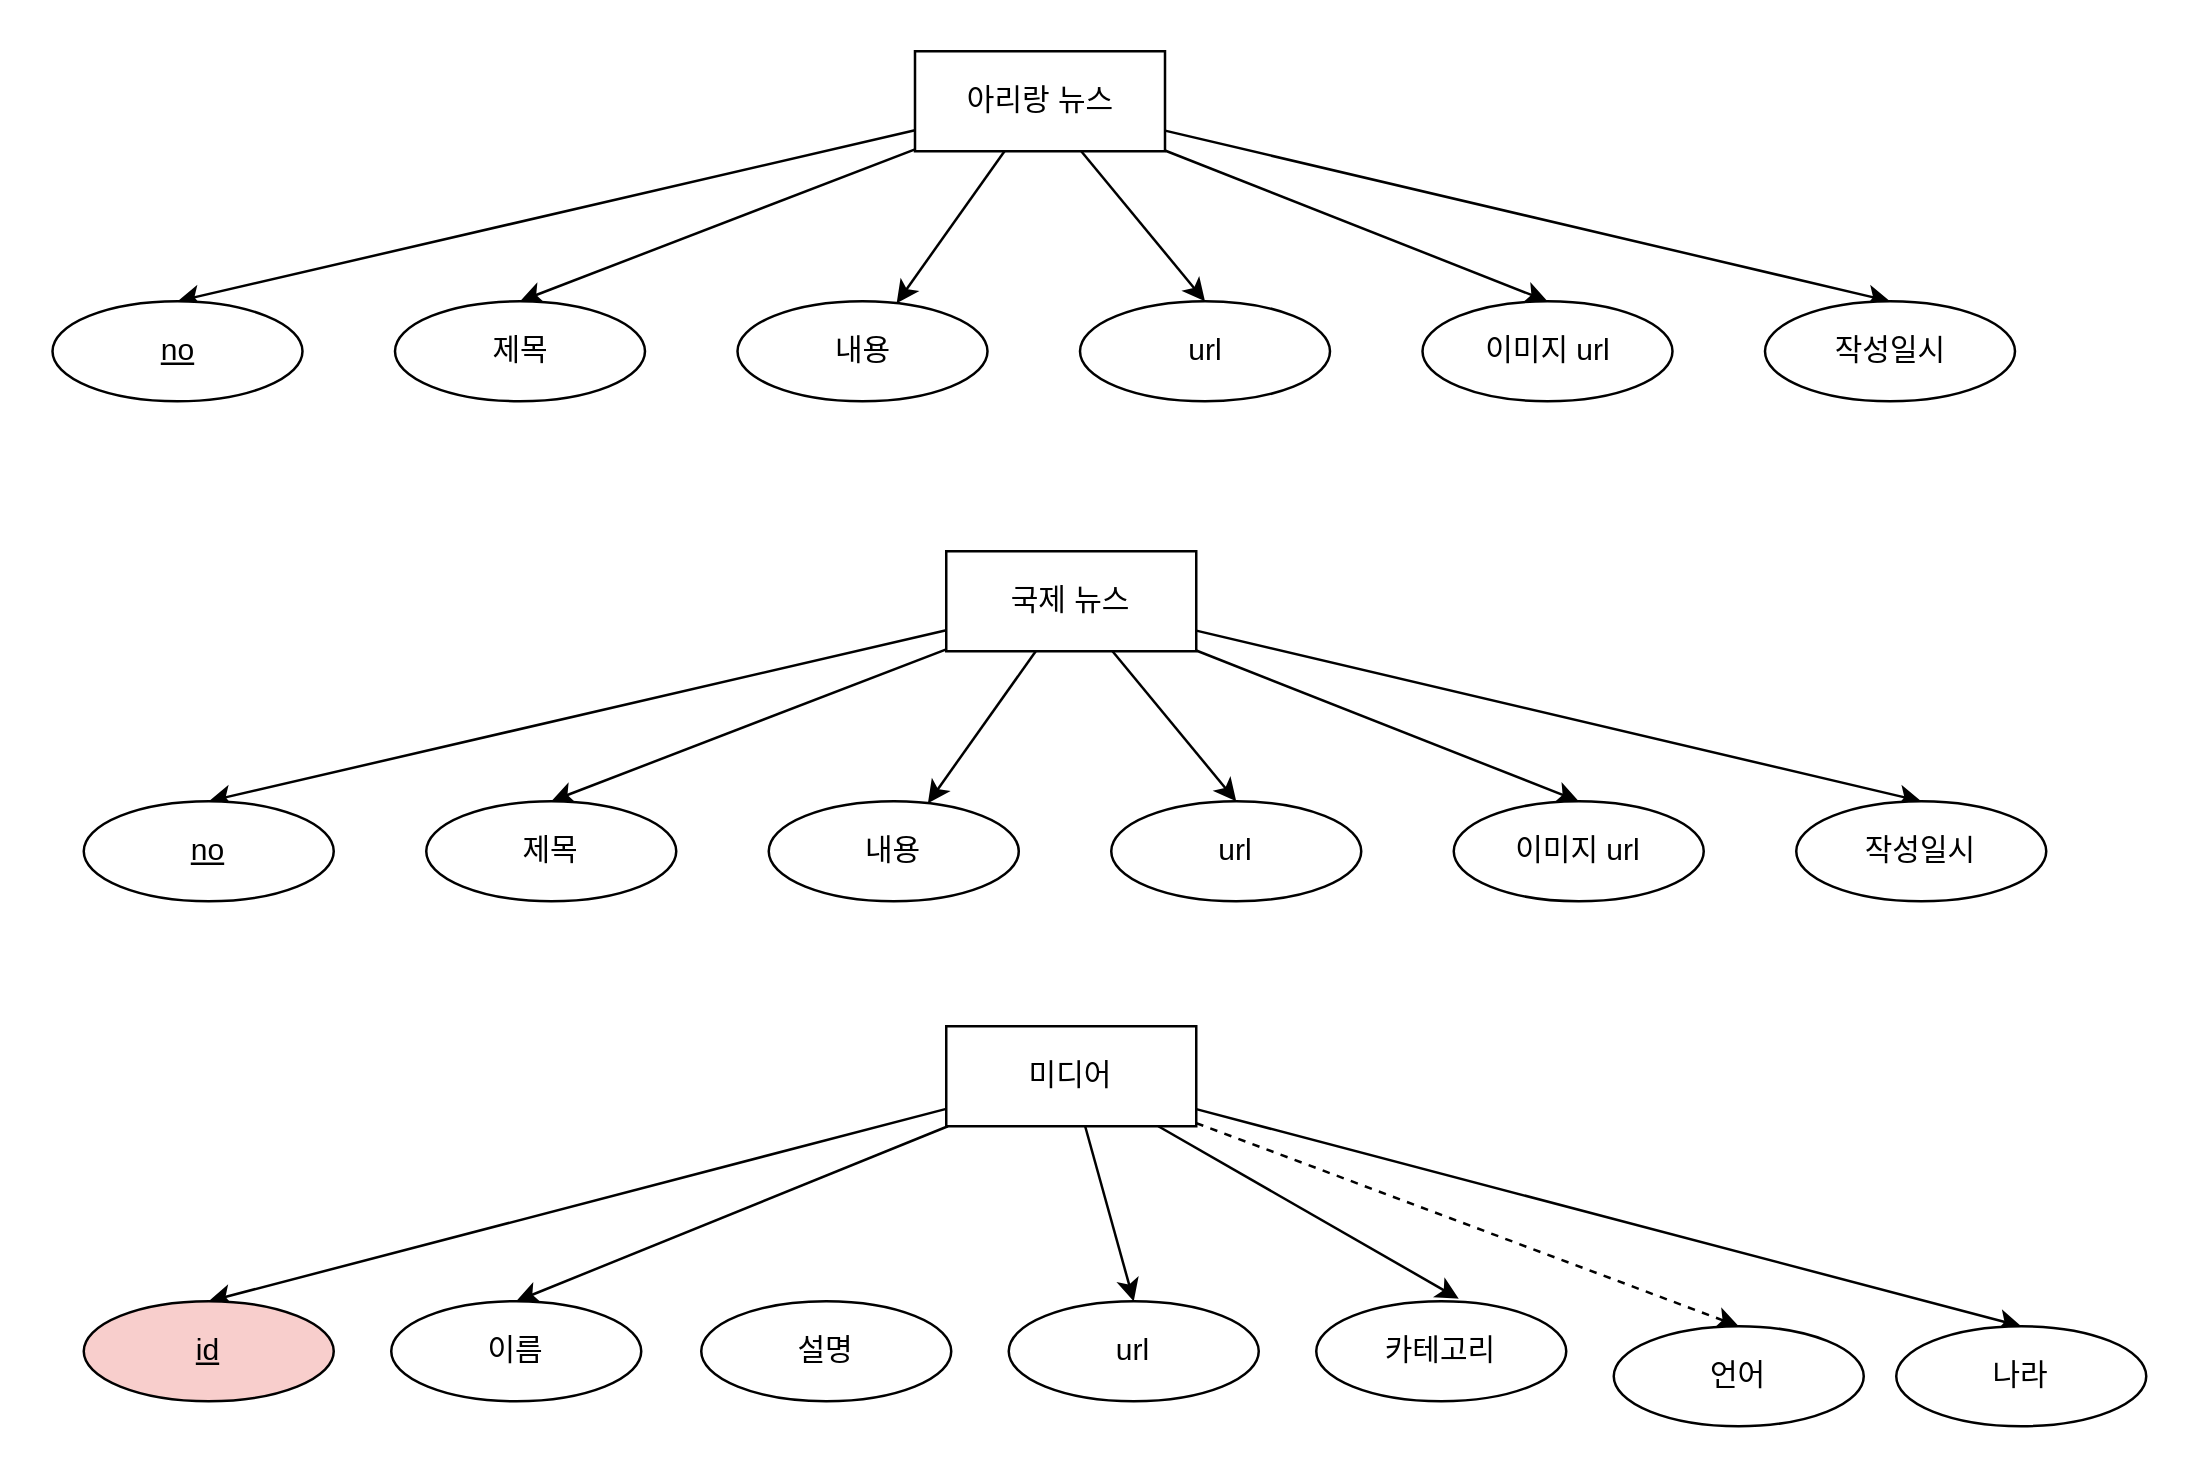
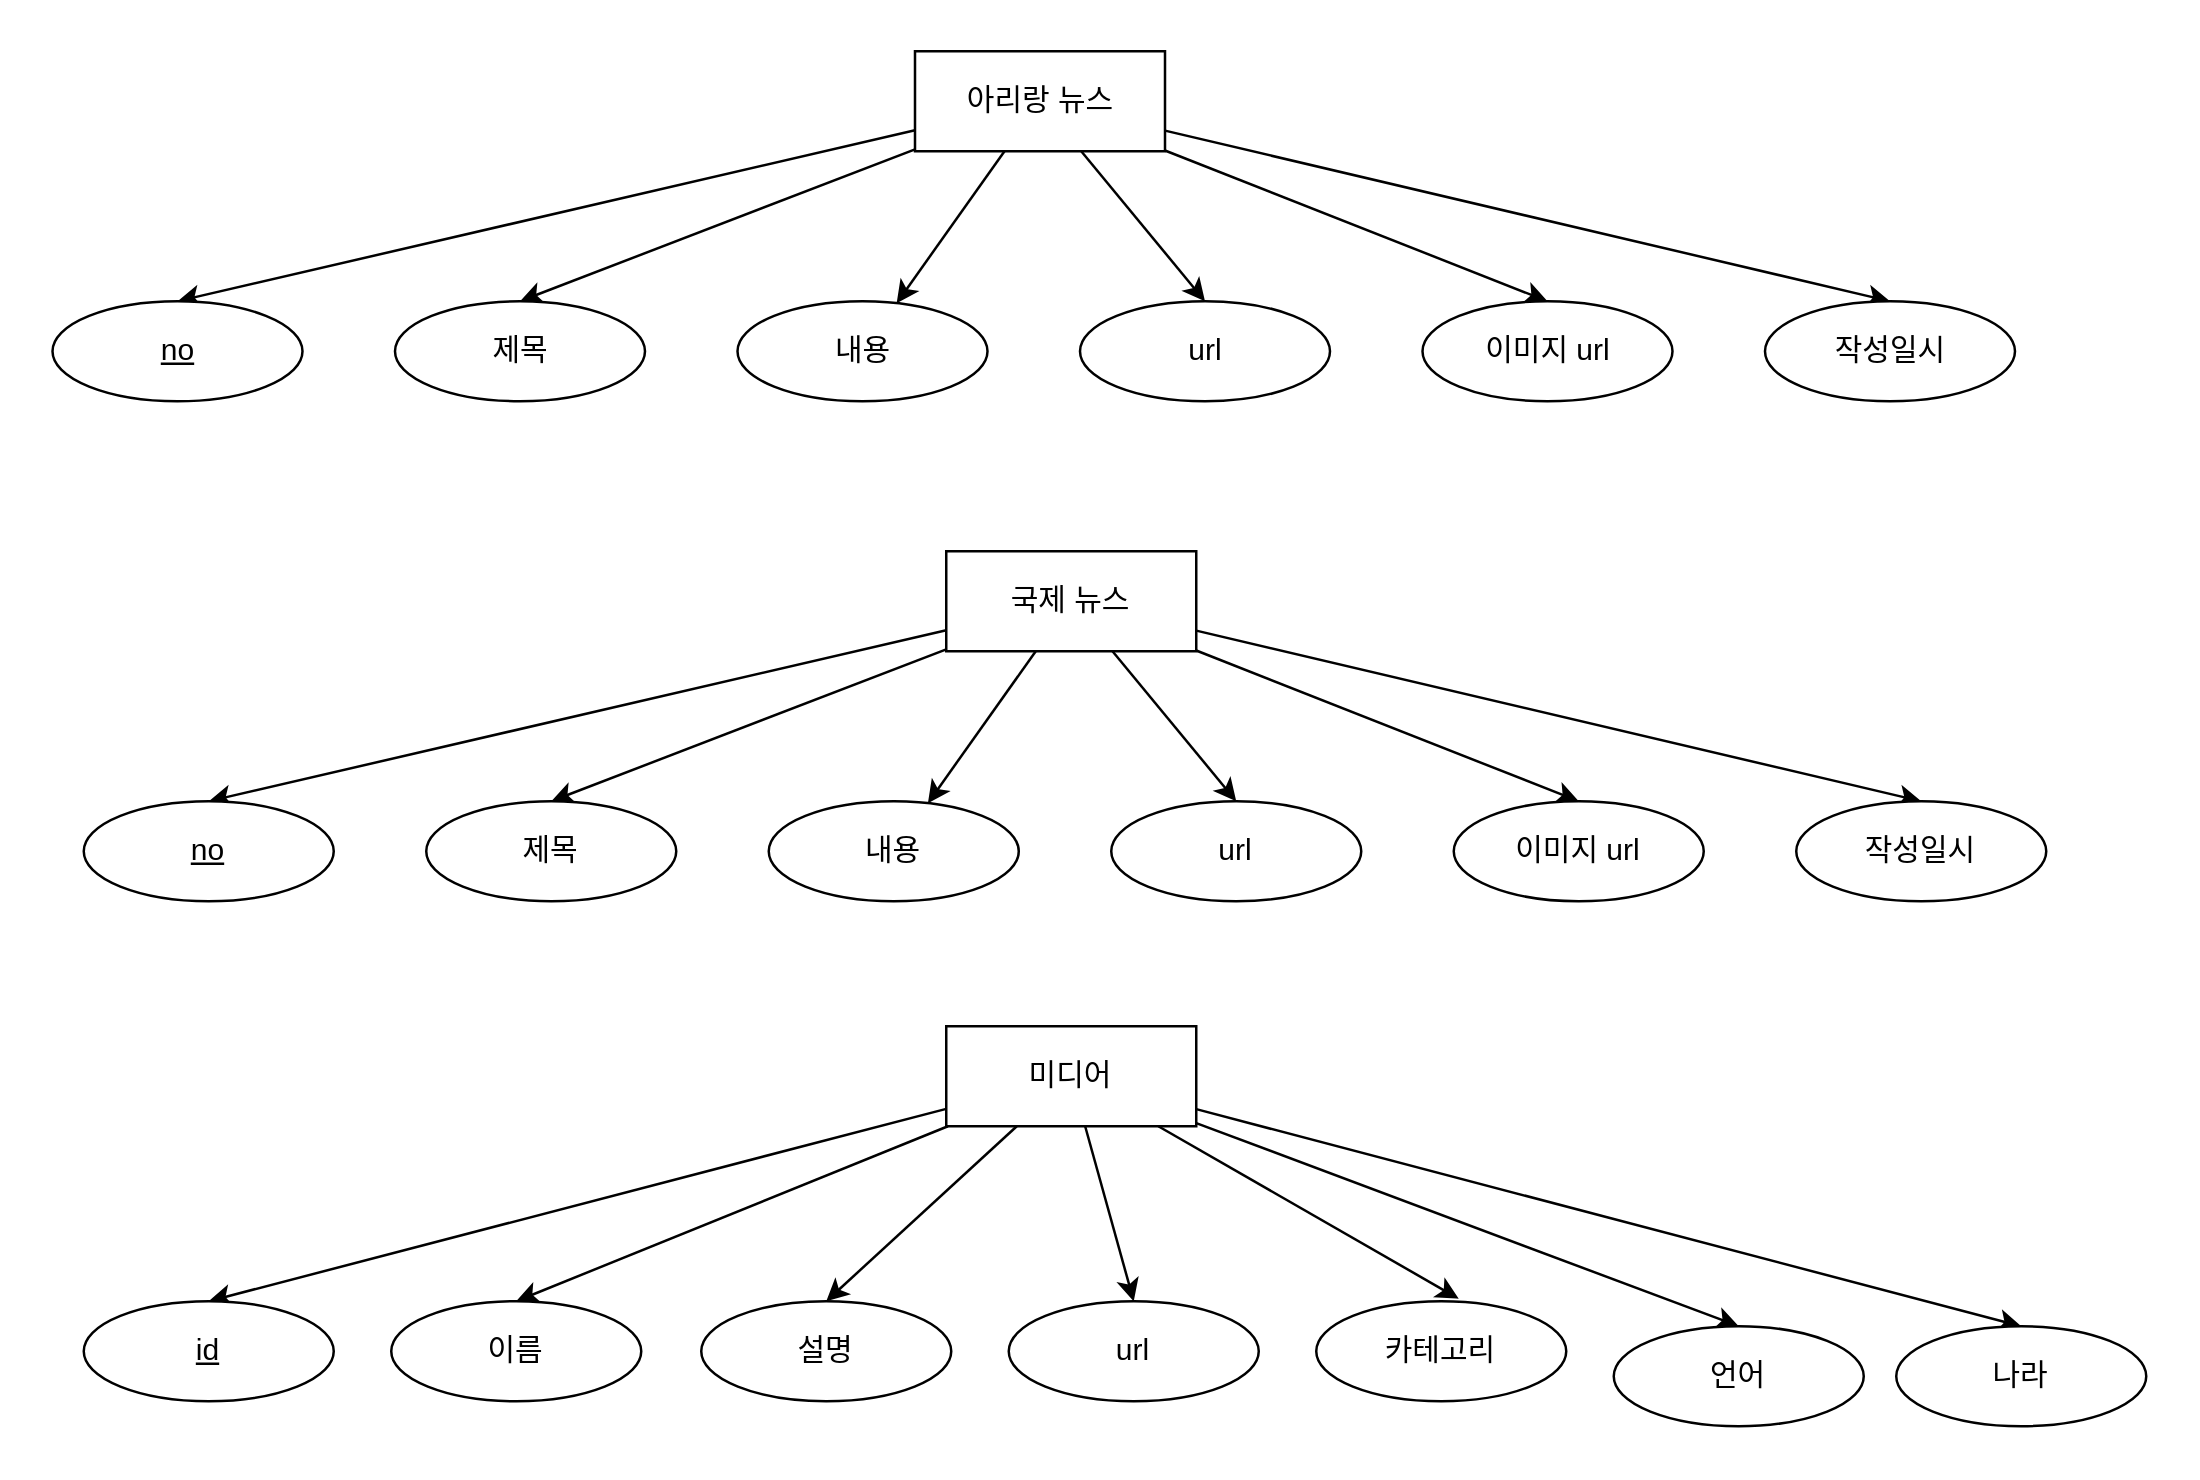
edge "미디어" -> "설명": added
edge "미디어" -> "언어": style dashed -> solid
node "id": fillcolor #f8cecc -> #ffffff
